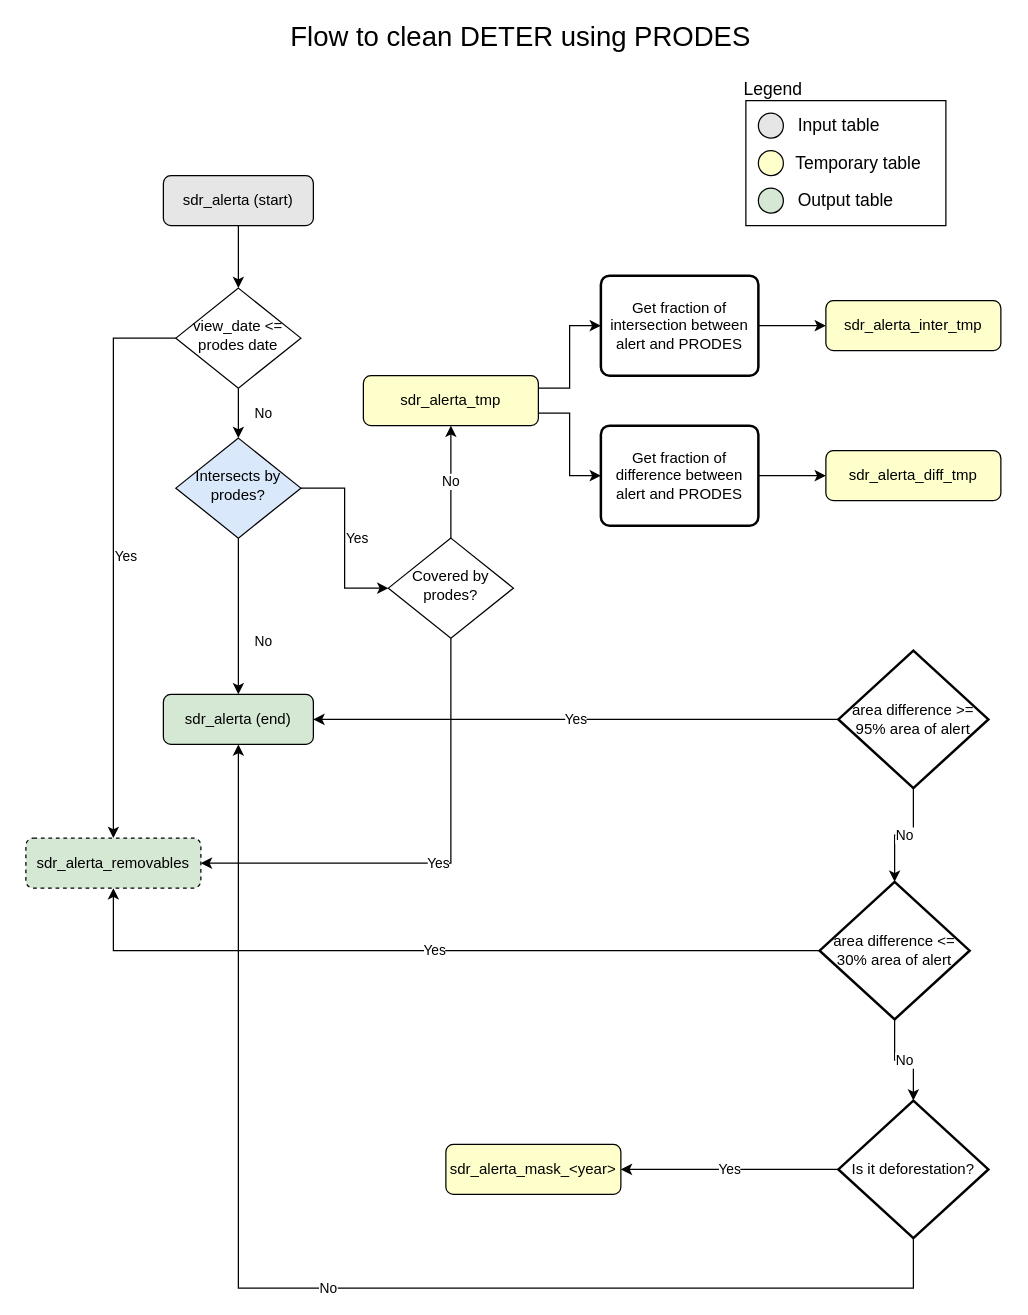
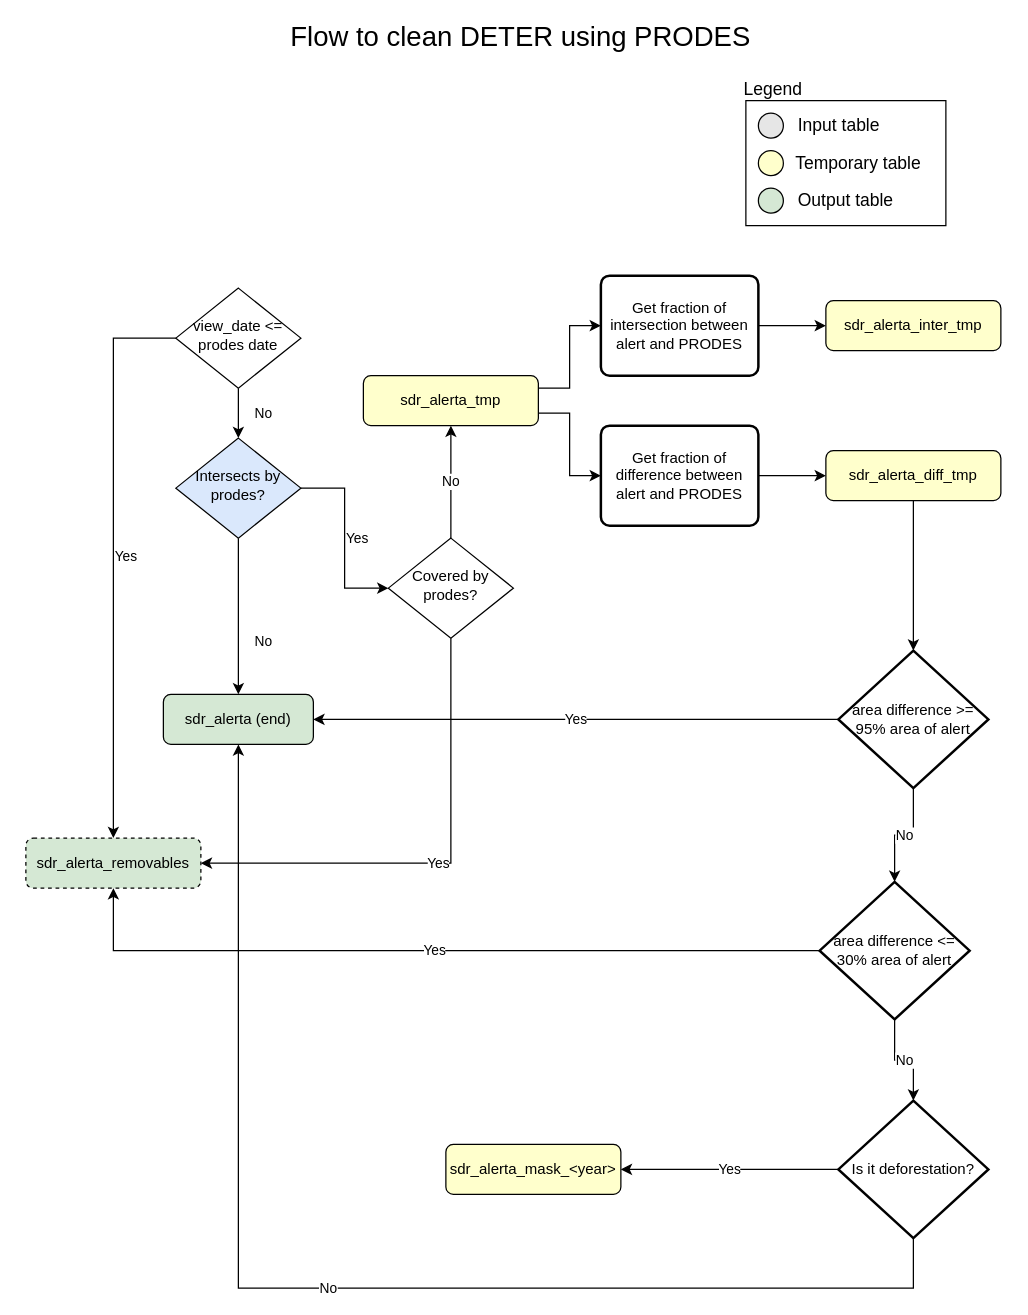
node "sdr_alerta (start)": removed
edge "sdr_alerta (start)" -> "view_date <= prodes date": removed
edge "sdr_alerta_diff_tmp" -> "area difference >= 95% area of alert": added
